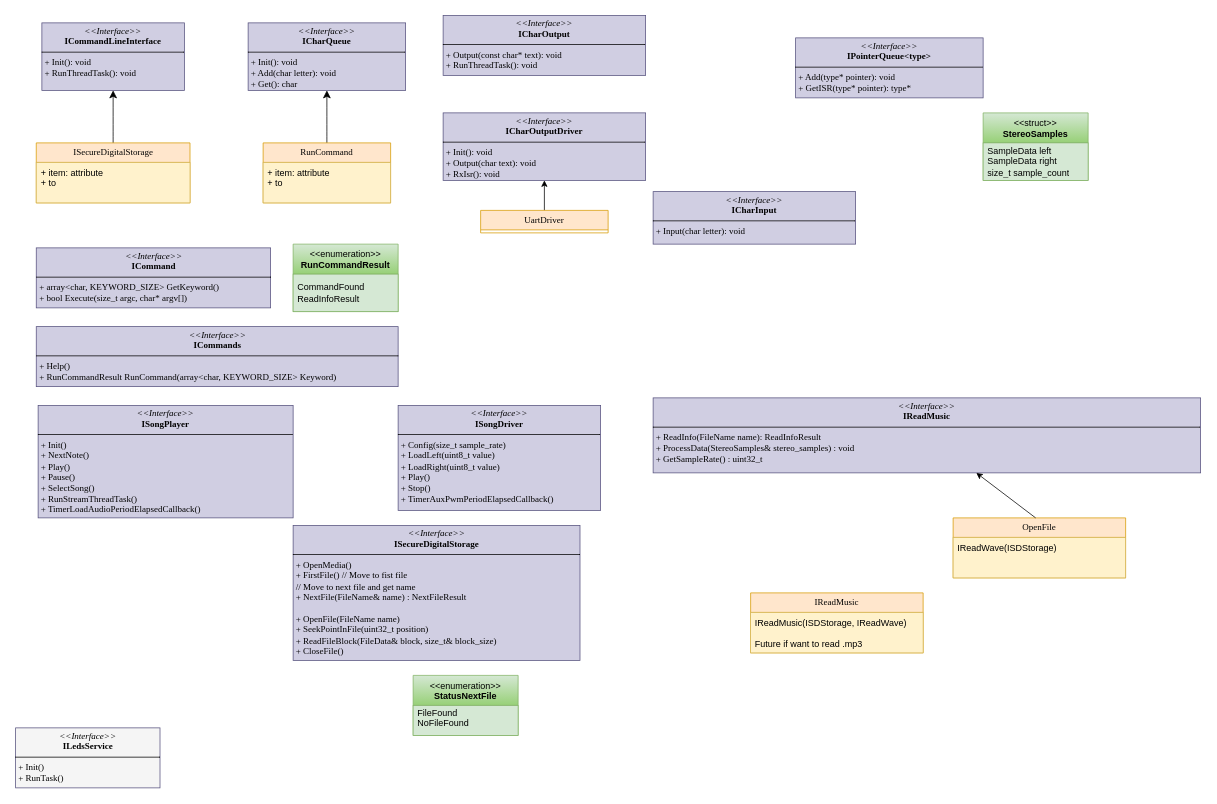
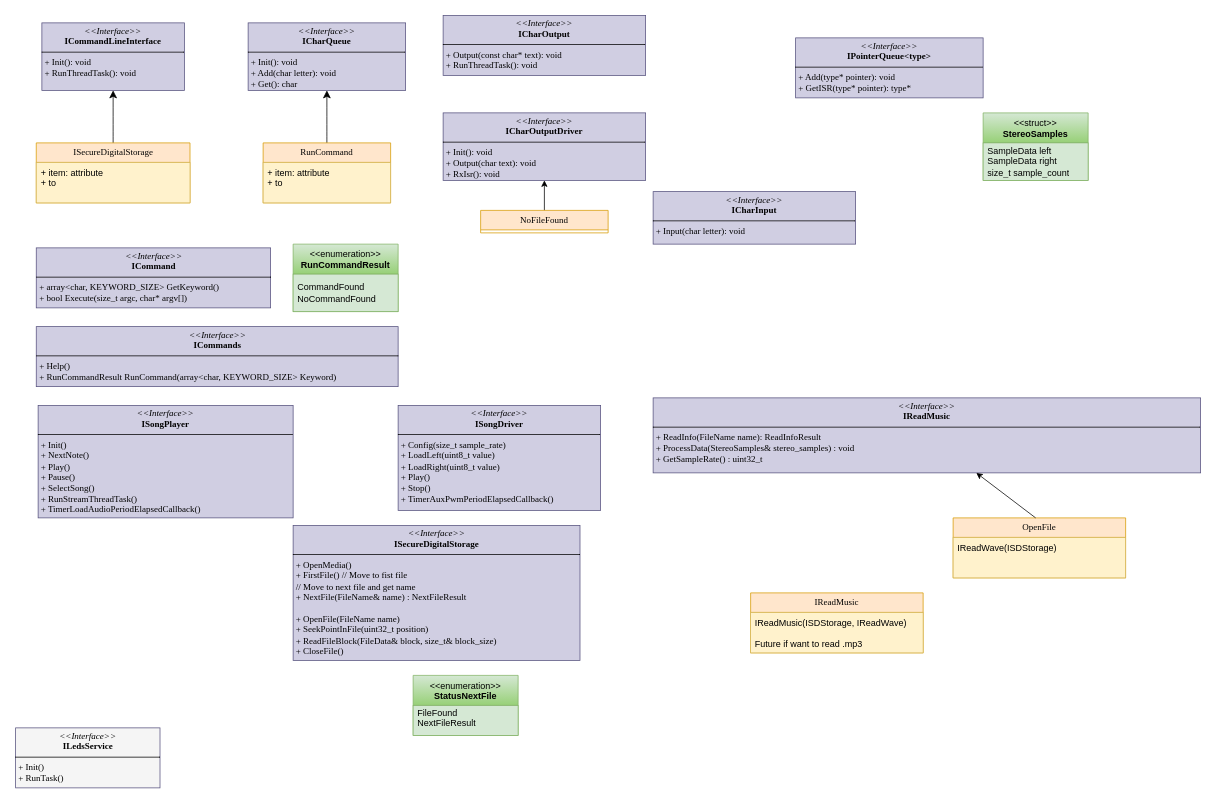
node "UartDriver": label "UartDriver" -> "NoFileFound"
node "CommandFound ReadInfoResult": label "CommandFound ReadInfoResult" -> "CommandFound NoCommandFound"
node "FileFound NoFileFound": label "FileFound NoFileFound" -> "FileFound NextFileResult"
